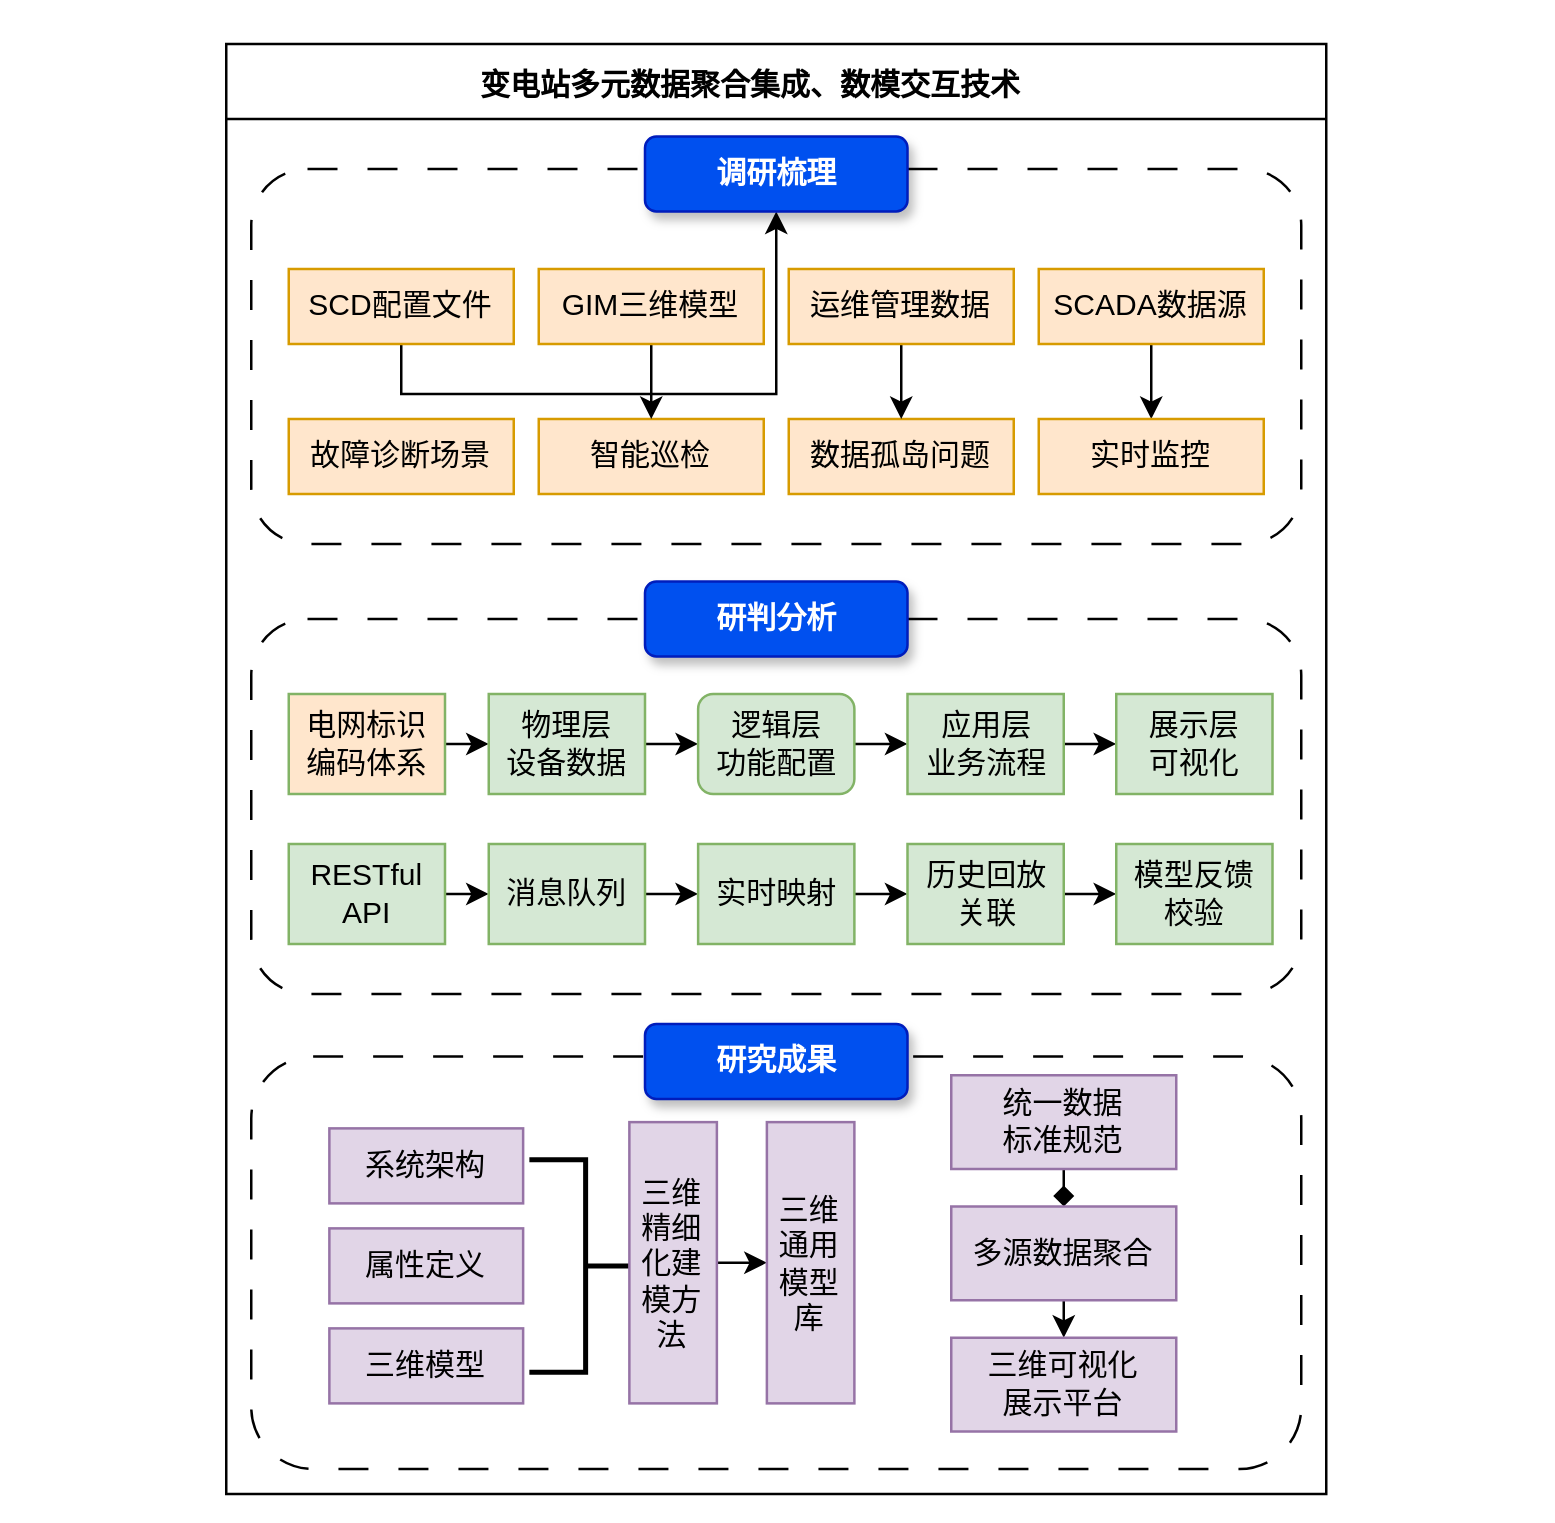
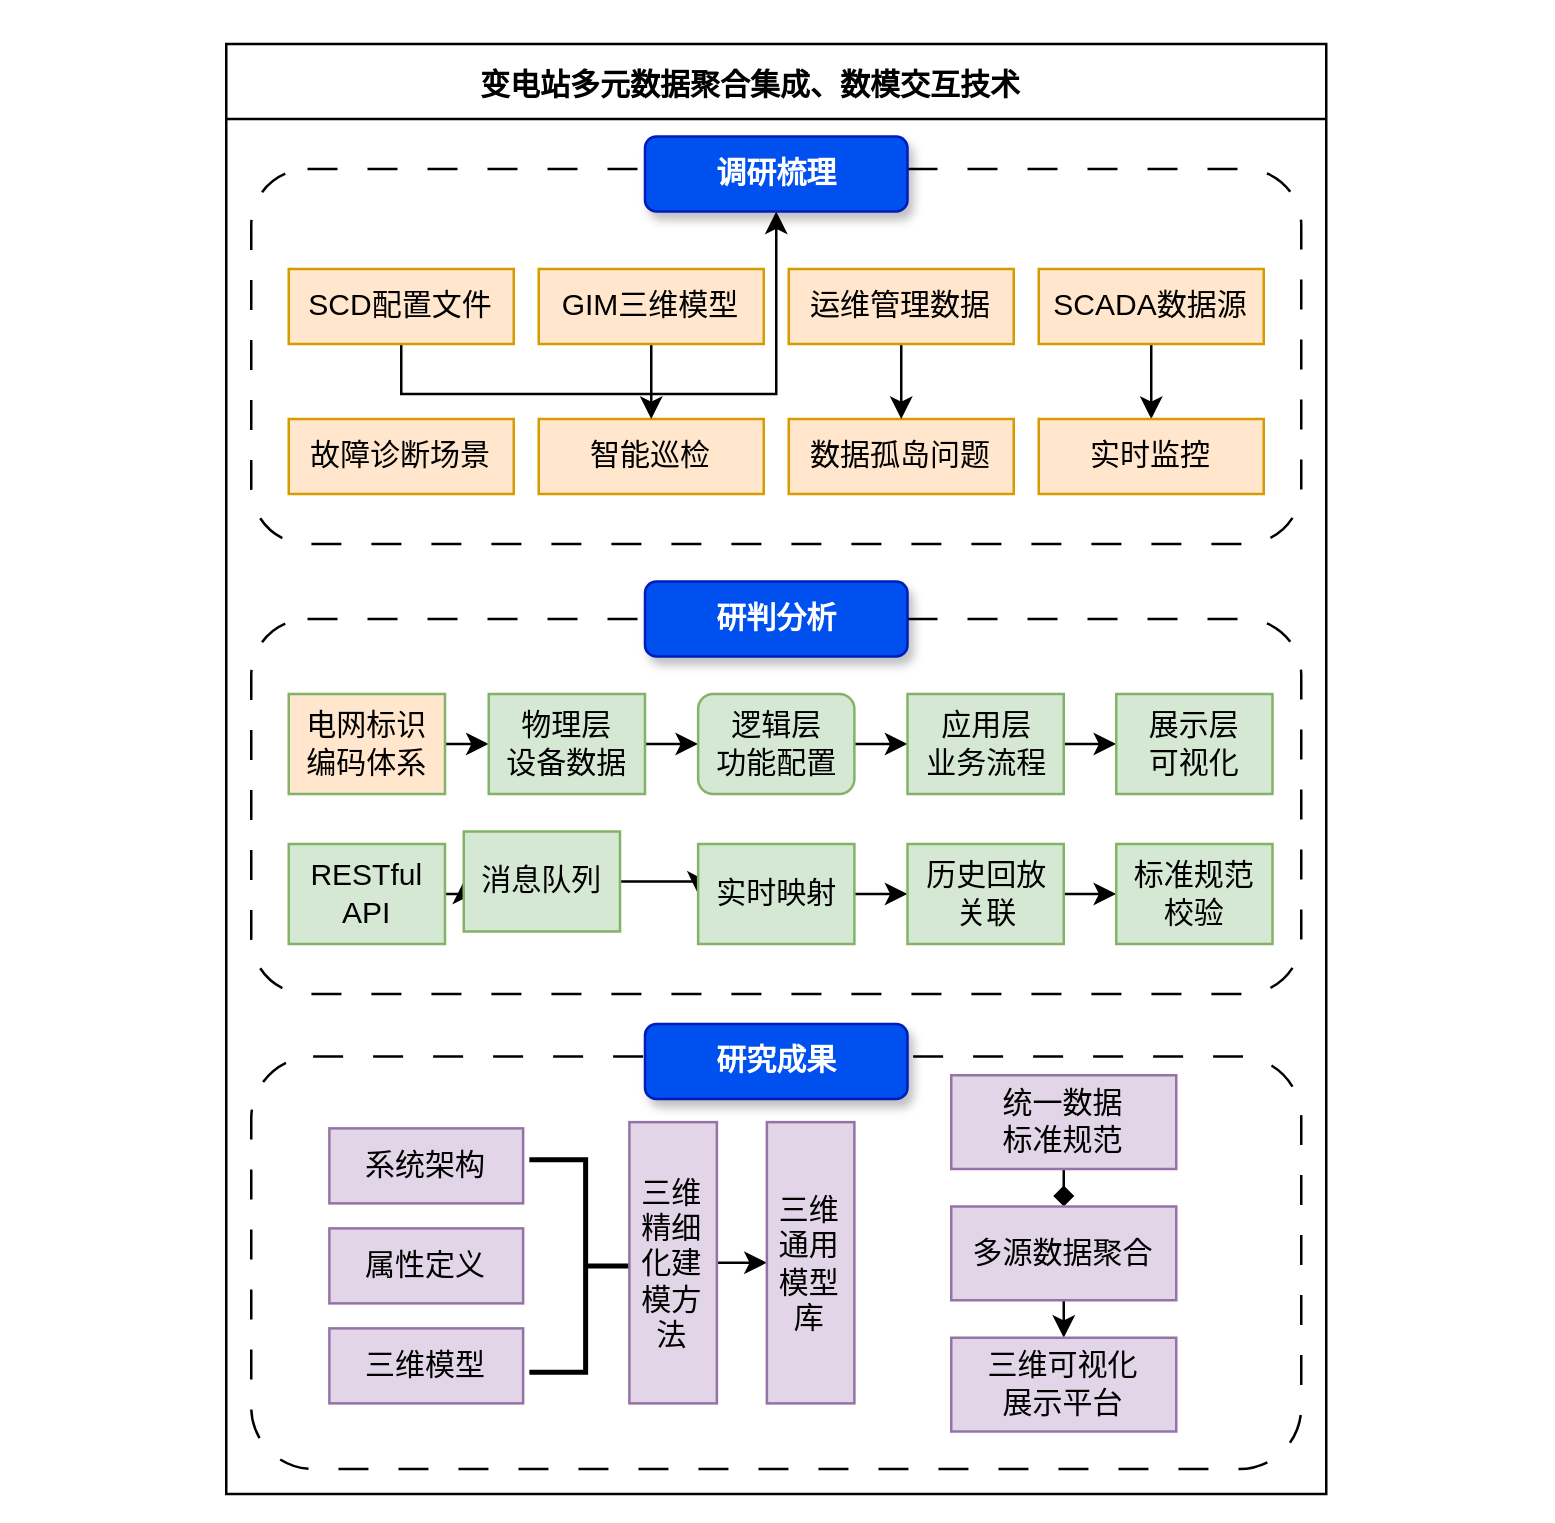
node "消息队列": moved (567, 894) -> (542, 881)
node "模型反馈 校验": label "模型反馈 校验" -> "标准规范 校验"
